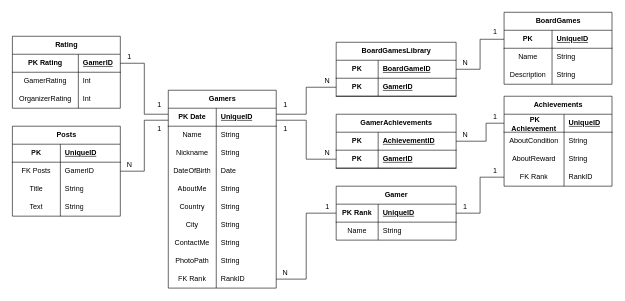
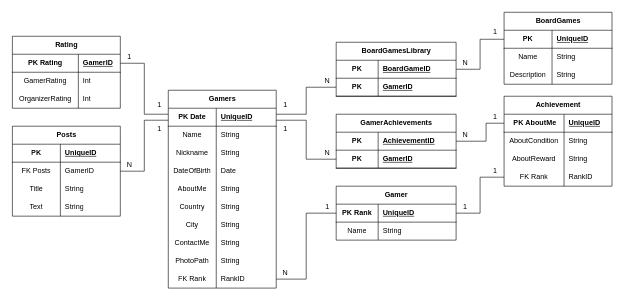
node "Achievements": label "Achievements" -> "Achievement"
node "PK Achievement": label "PK Achievement" -> "PK AboutMe"
